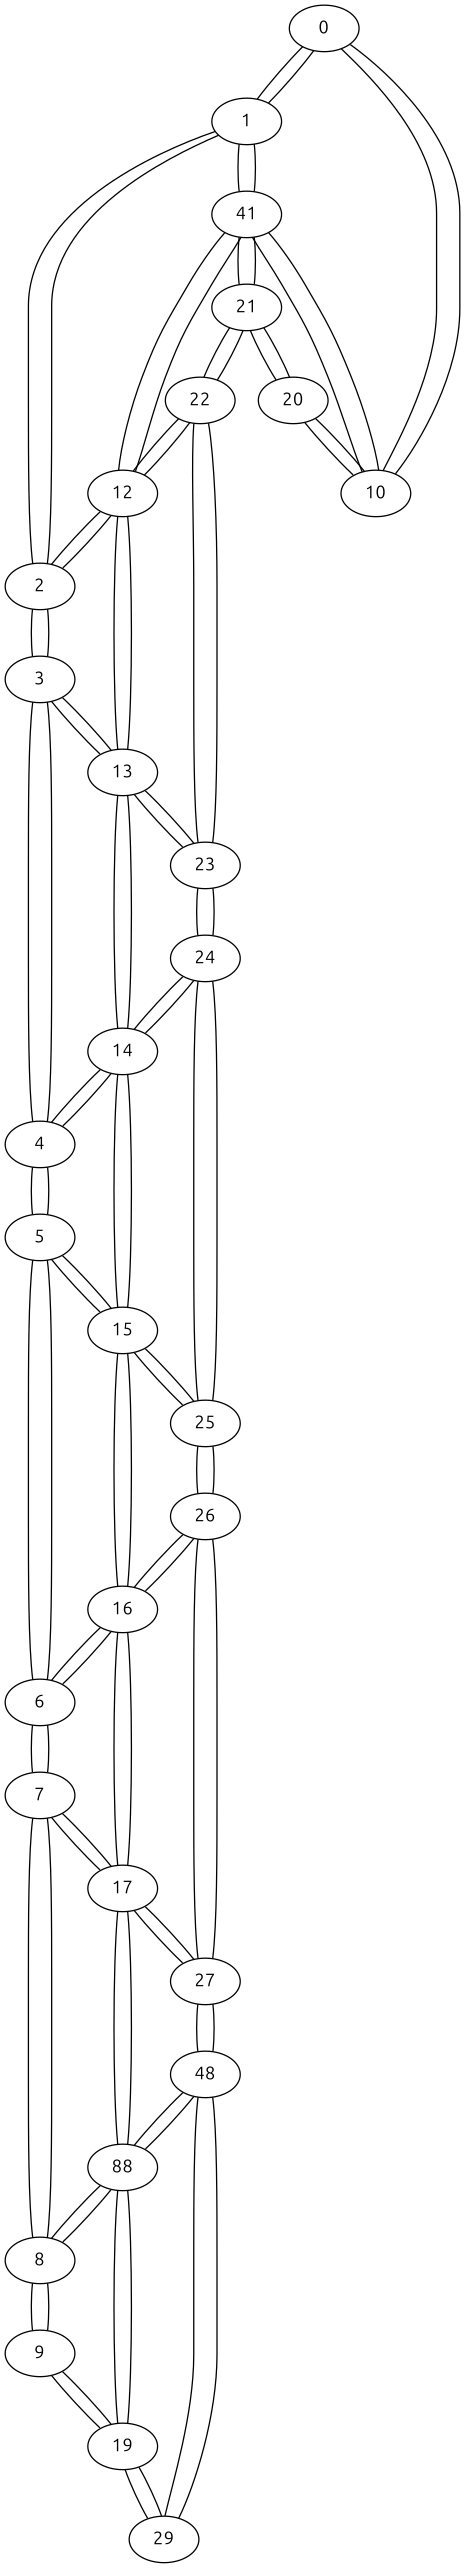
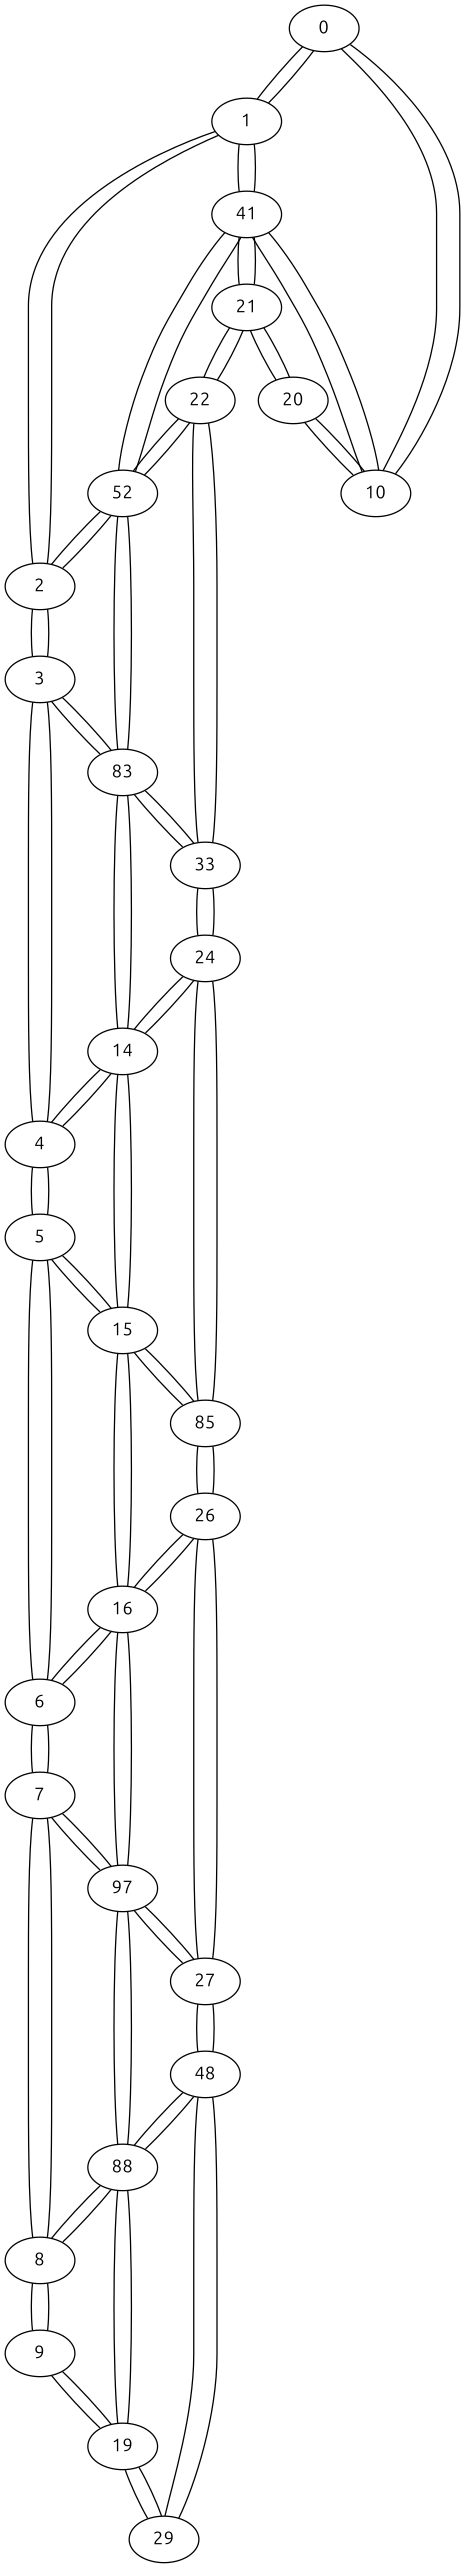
node "12": label "12" -> "52"
node "13": label "13" -> "83"
node "23": label "23" -> "33"
node "25": label "25" -> "85"
node "17": label "17" -> "97"
